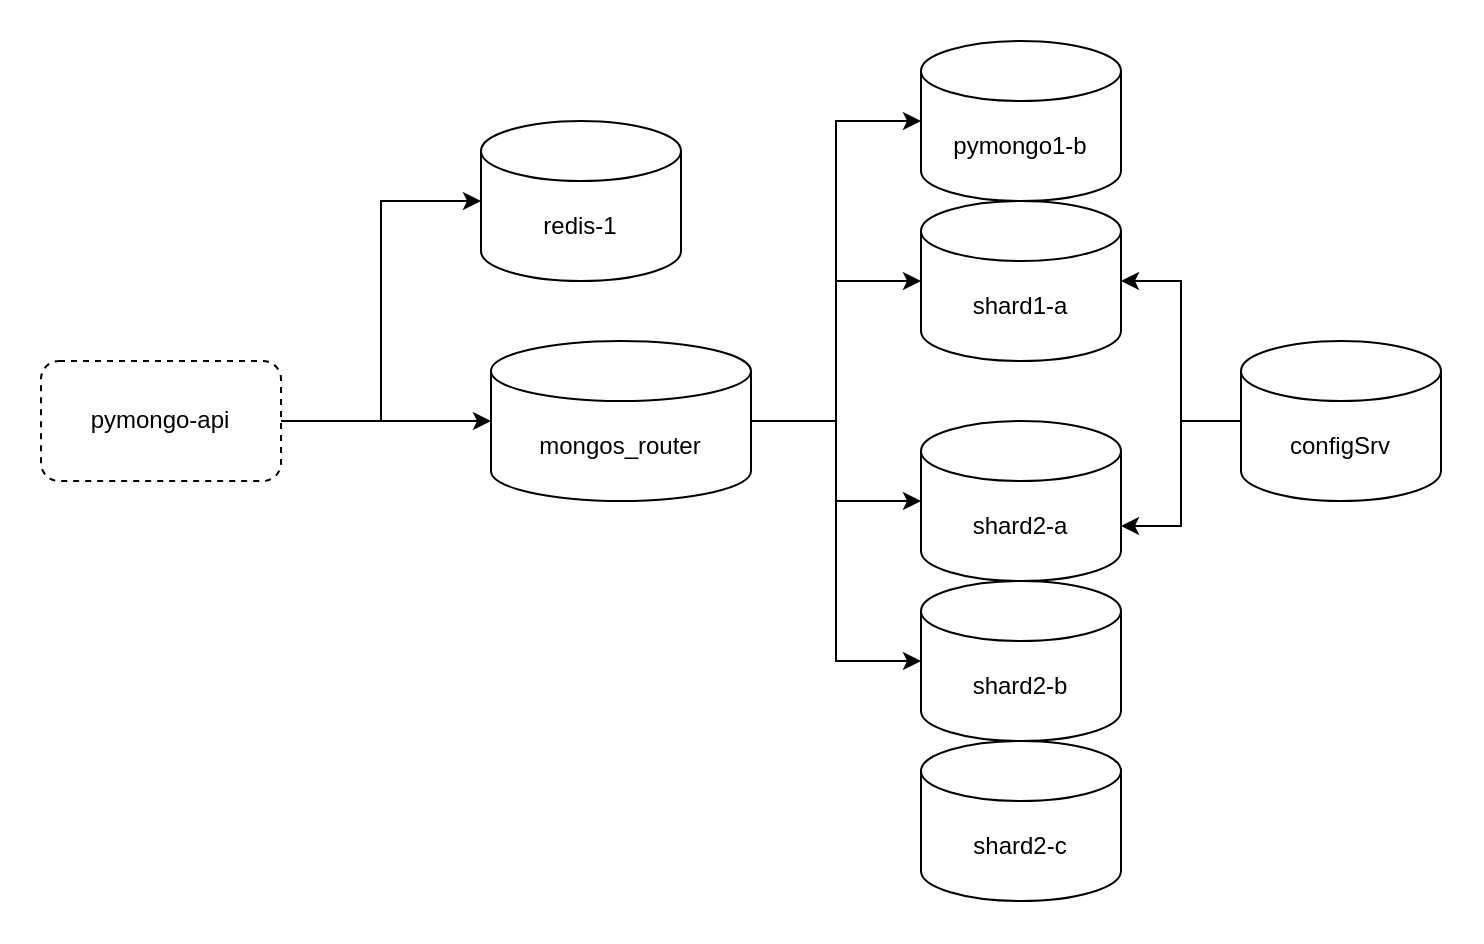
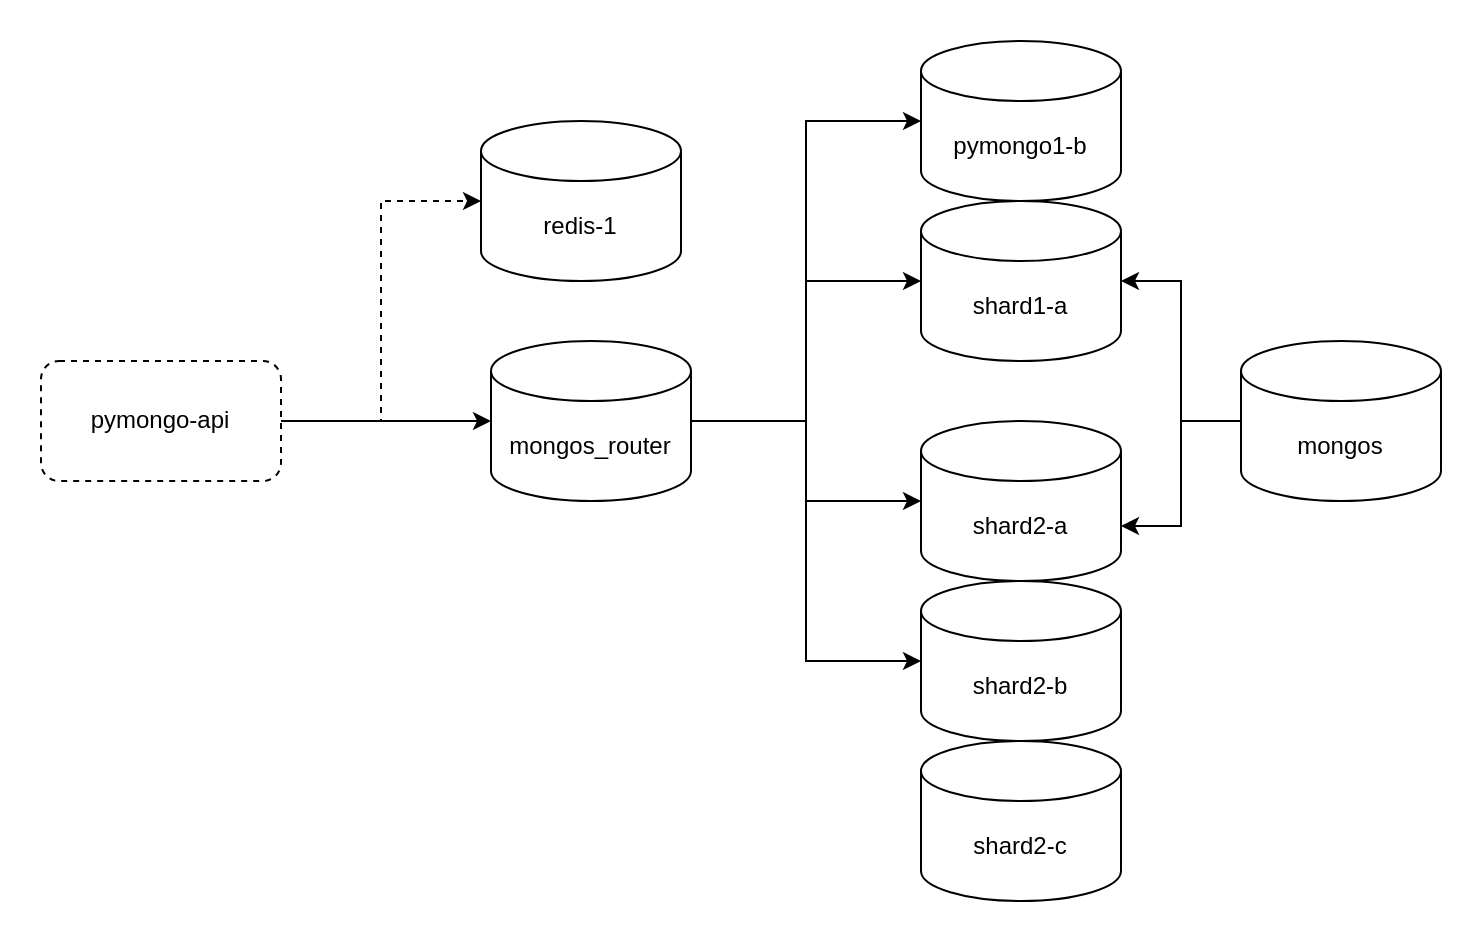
edge "pymongo-api" -> "redis-1": style solid -> dashed
node "mongos_router": size 260x160 -> 200x160
node "configSrv": label "configSrv" -> "mongos"
